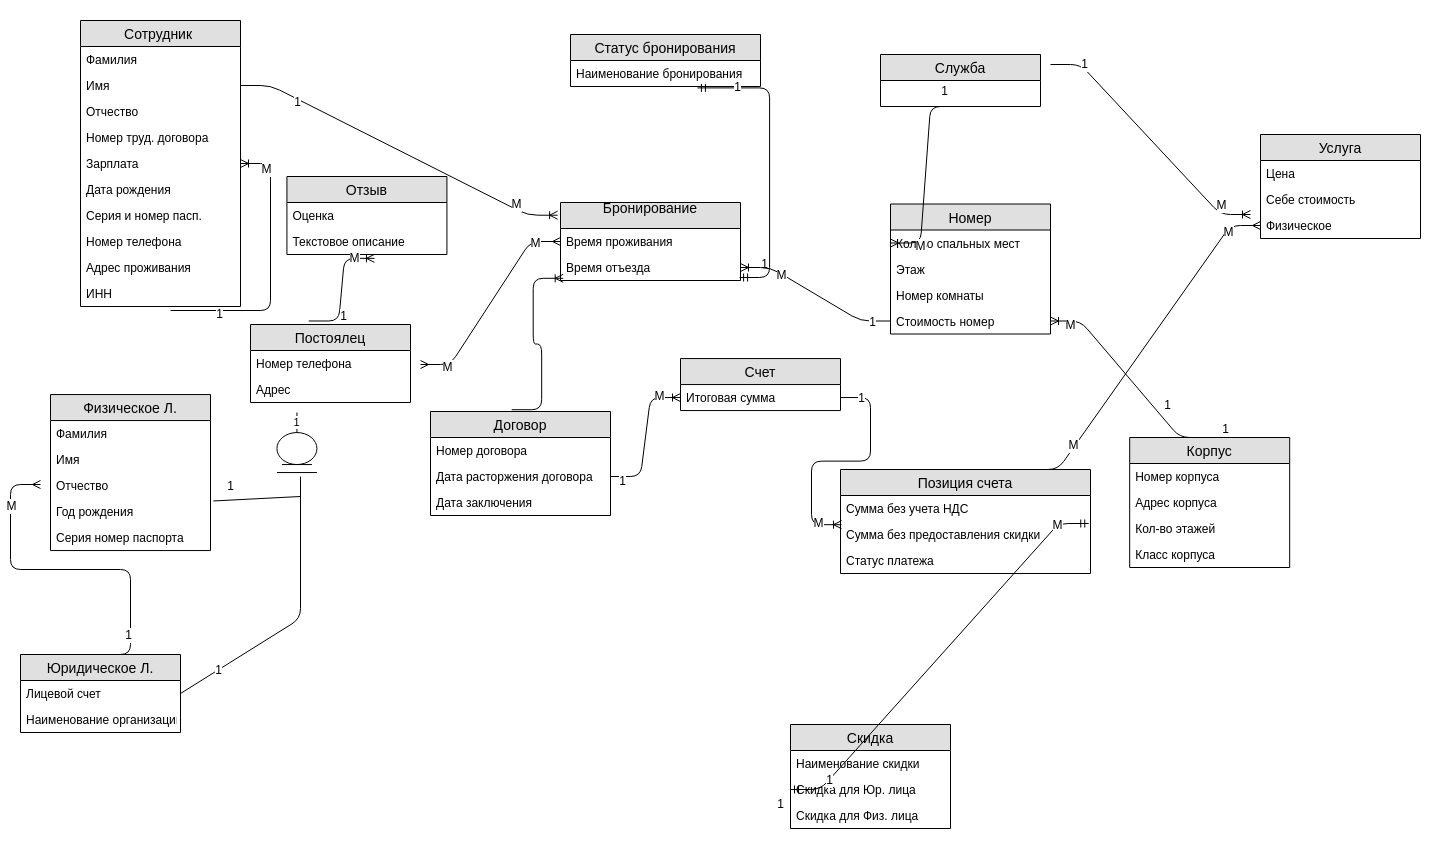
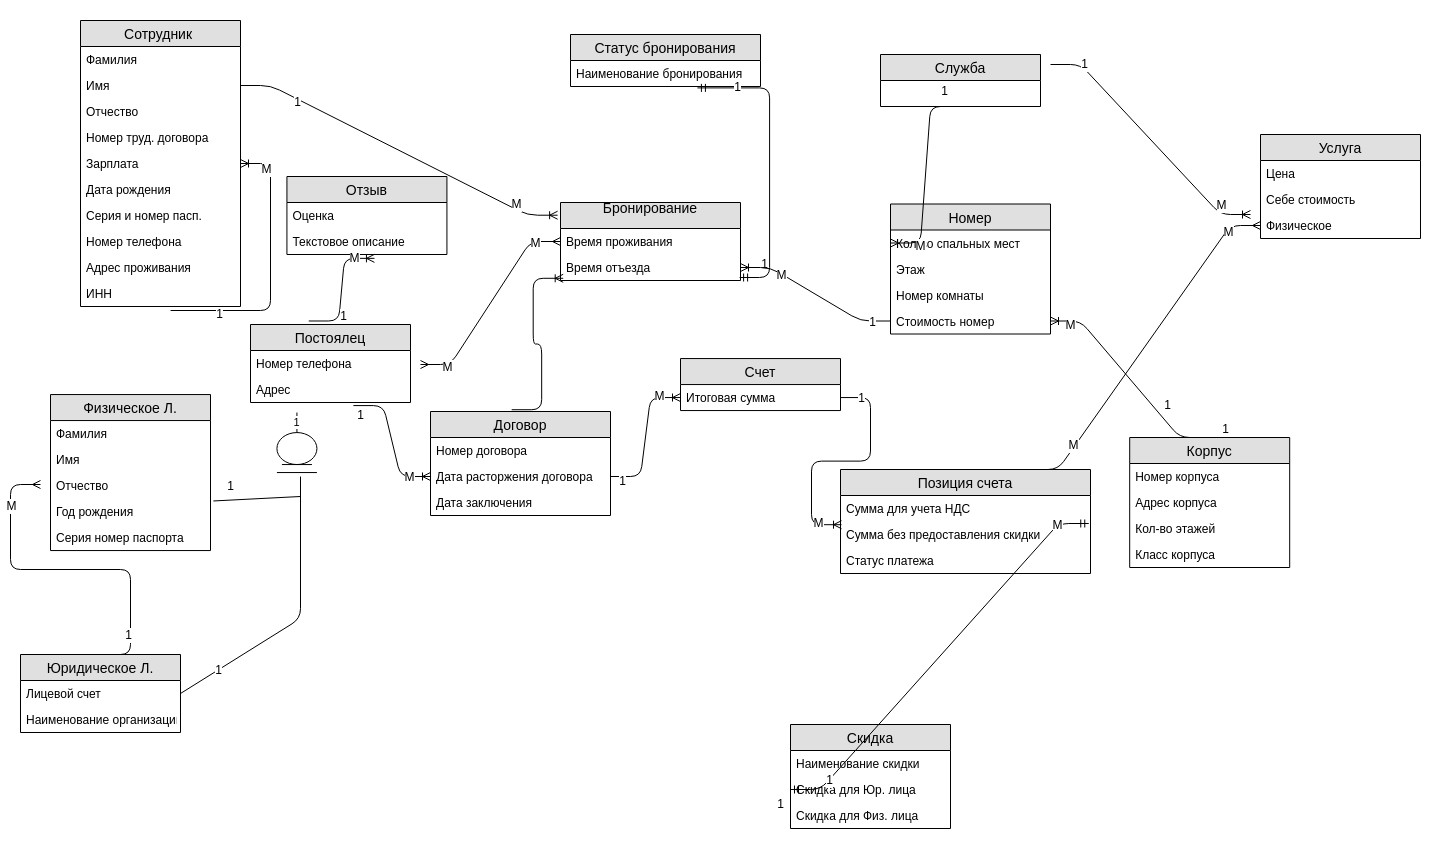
edge "Адрес" -> "Дата расторжения договора": added, labels "1", "M"
node "Сумма без учета НДС": label "Сумма без учета НДС" -> "Сумма для учета НДС"
